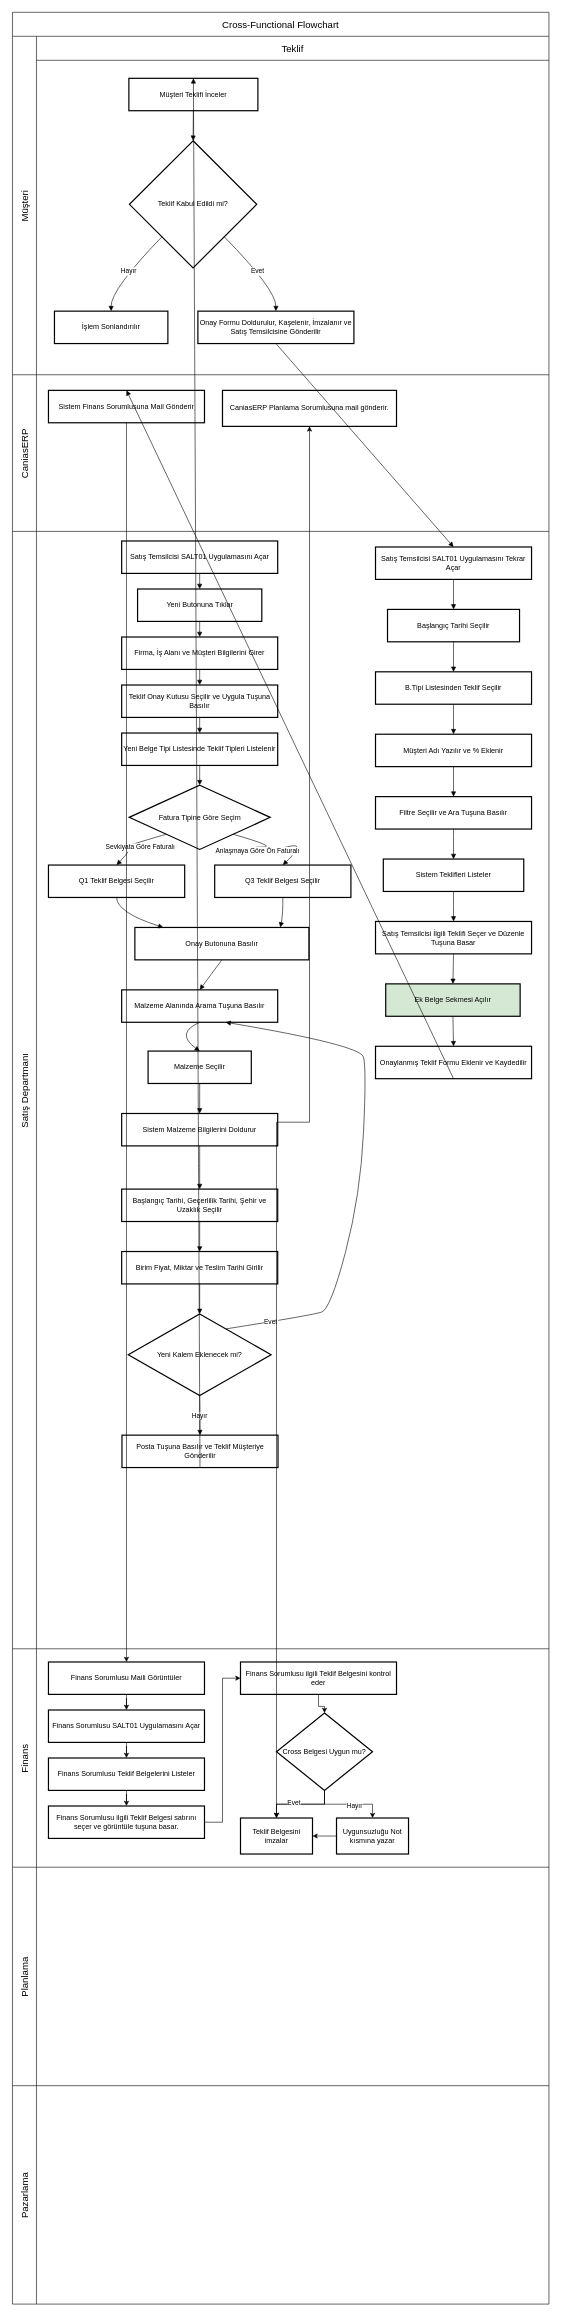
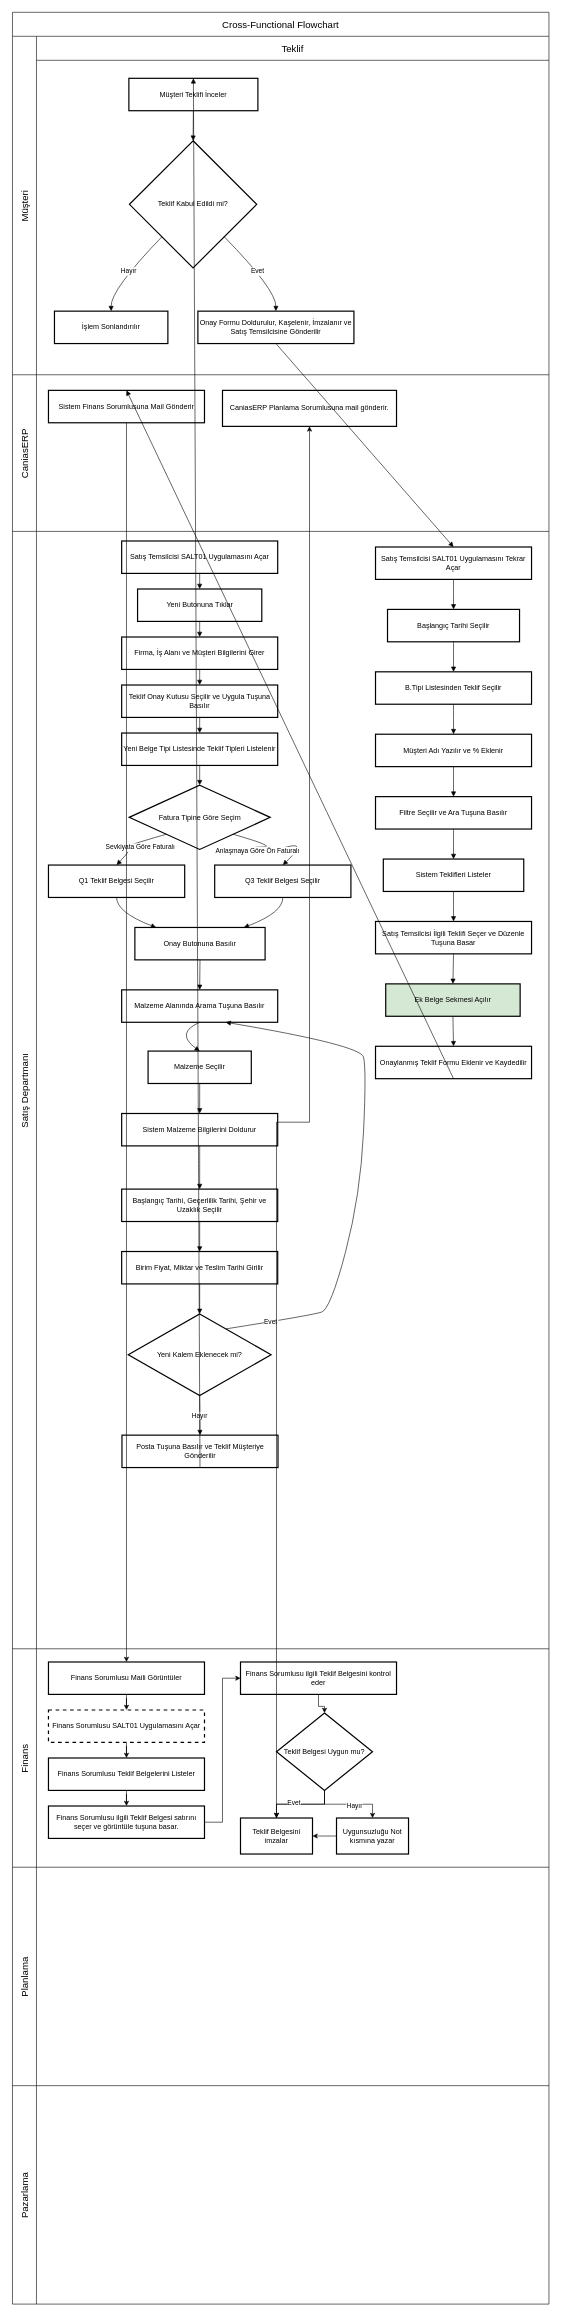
node "Onay Butonuna Basılır": size 174x32 -> 130x32
node "Finans Sorumlusu SALT01 Uygulamasını Açar": style solid -> dashed
node "Cross Belgesi Uygun mu?": label "Cross Belgesi Uygun mu?" -> "Teklif Belgesi Uygun mu?"
